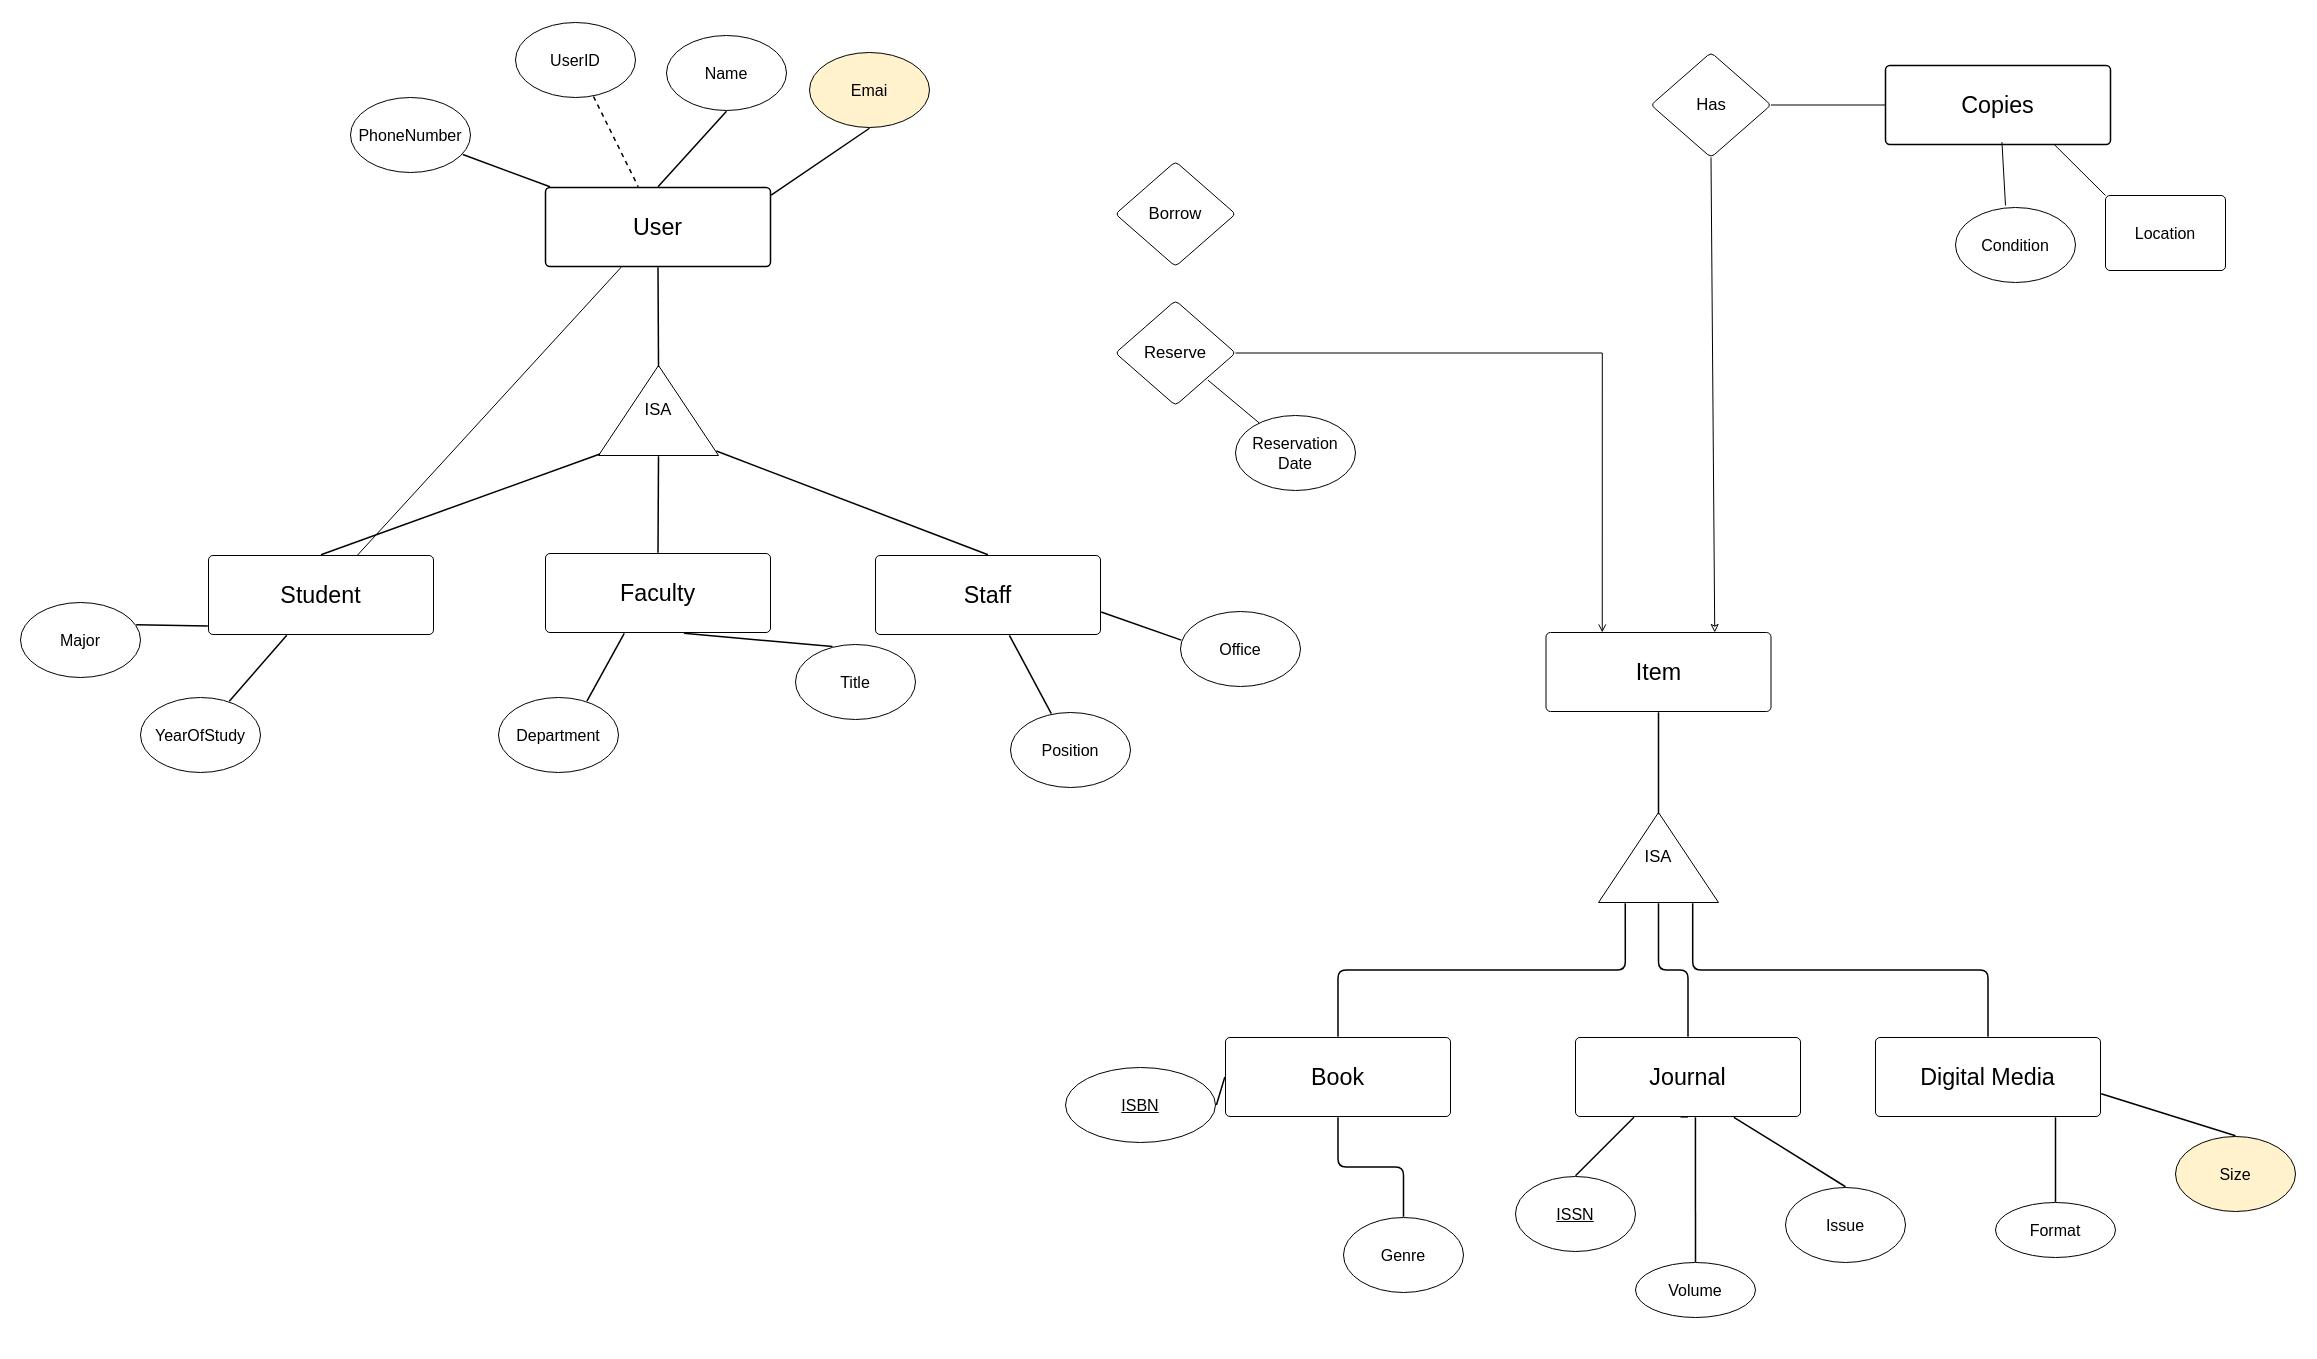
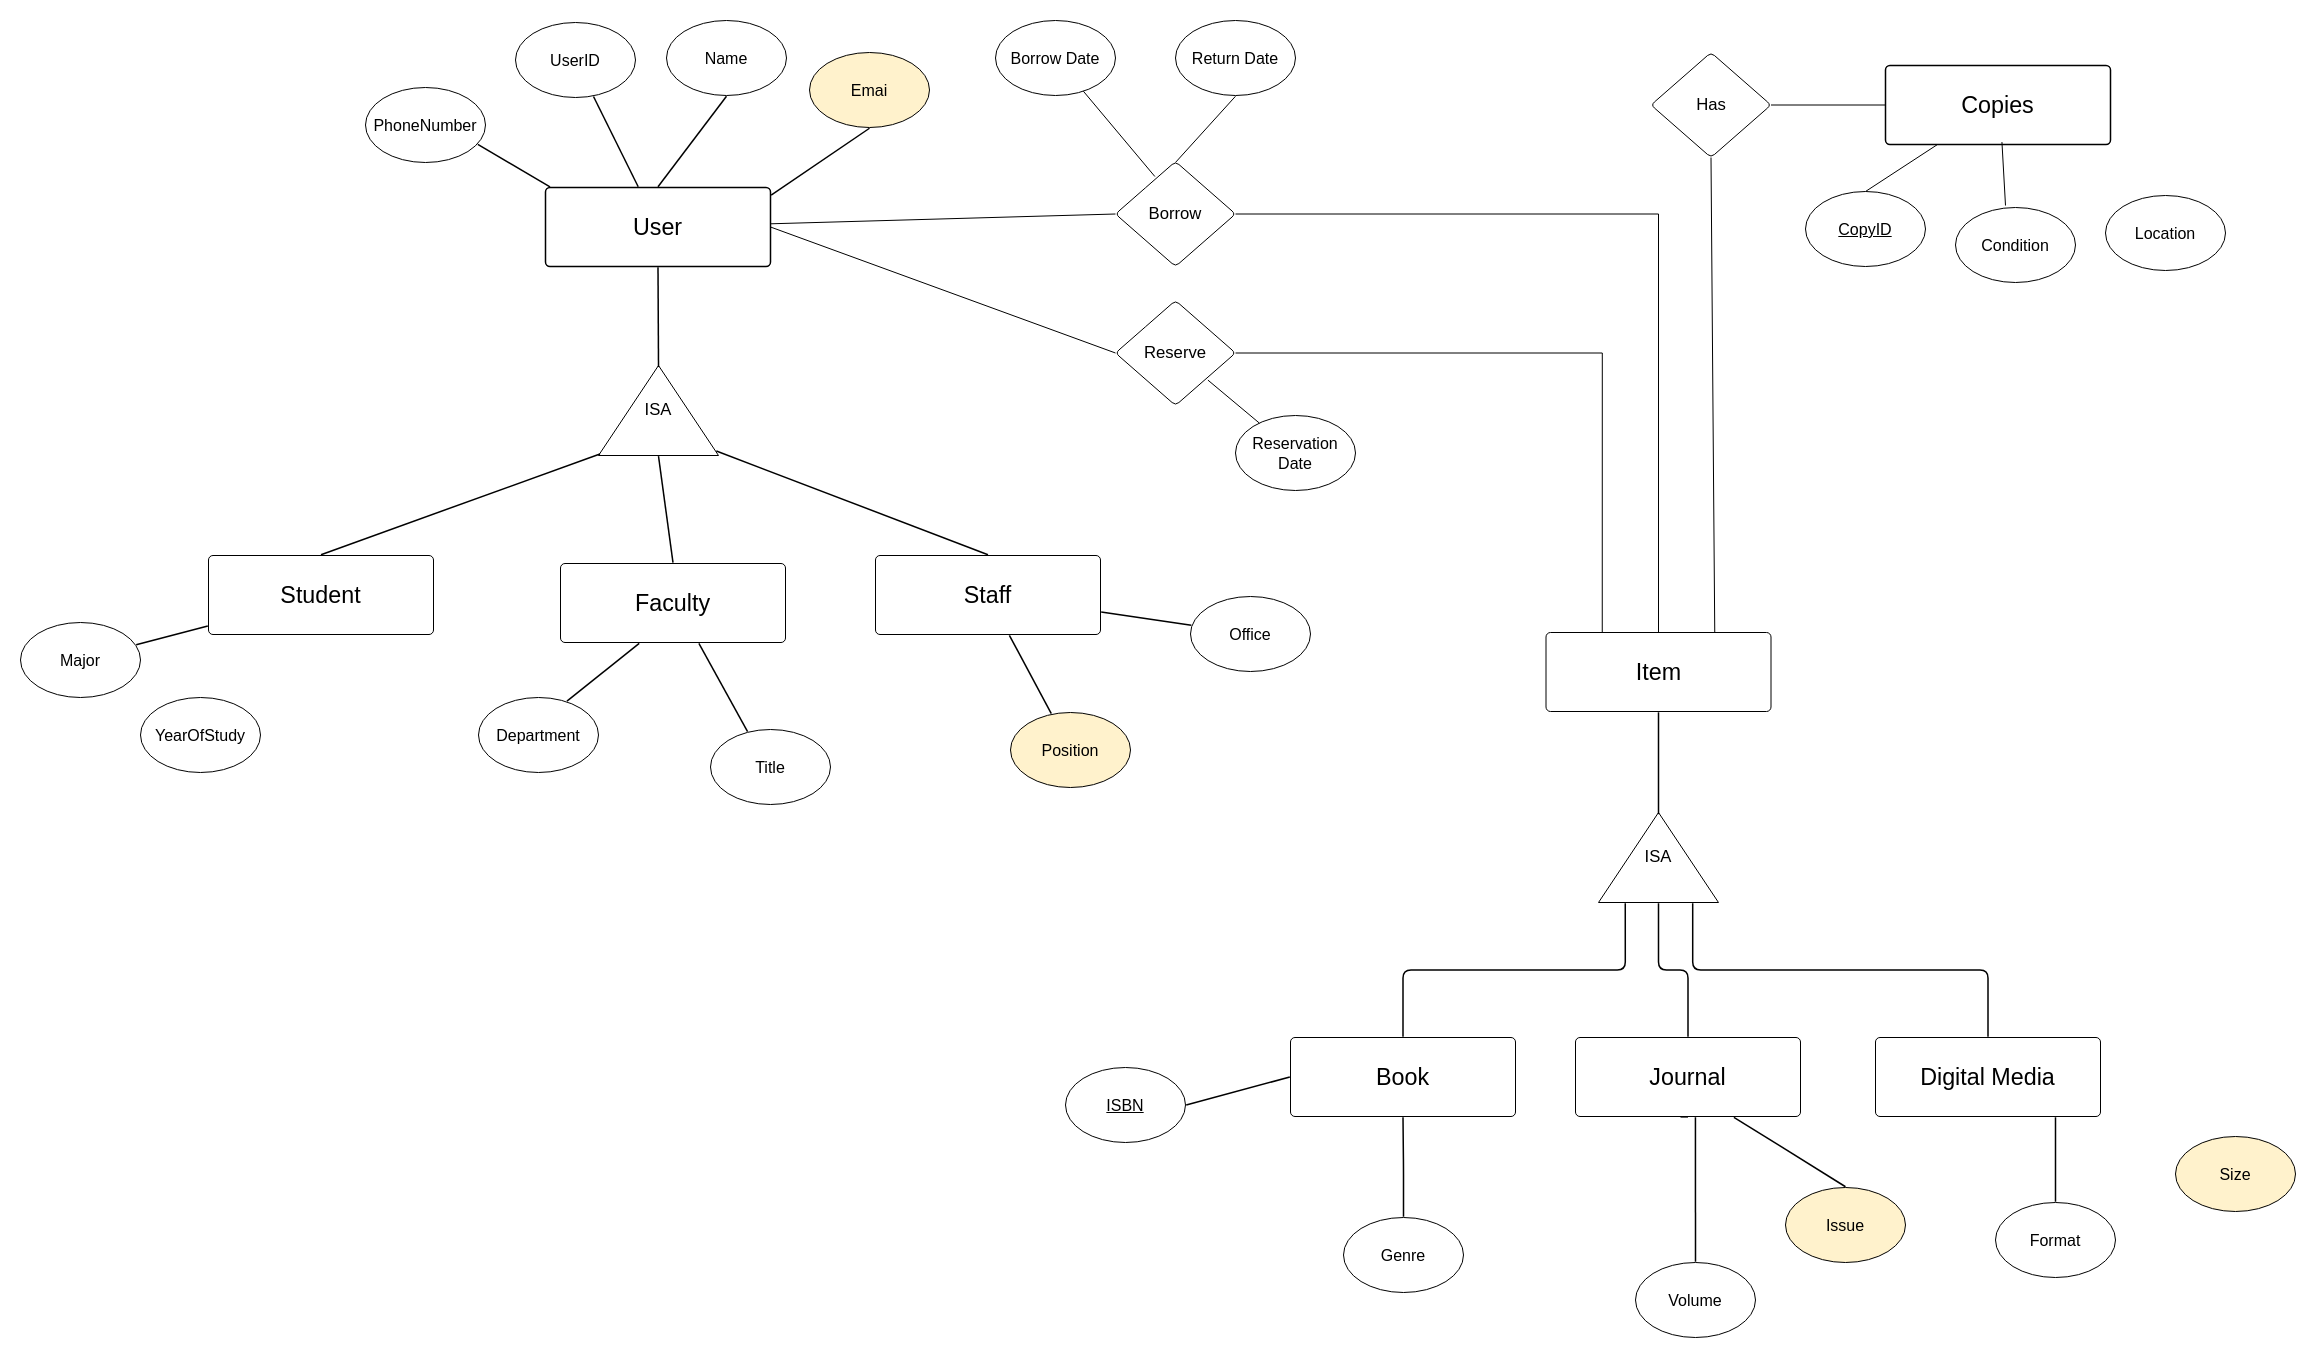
node "Borrow Date": added
node "Return Date": added
node "Name": moved (727, 73) -> (727, 58)
edge "Return Date" -- "Borrow": added
edge "Borrow Date" -- "Borrow": added
node "PhoneNumber": moved (411, 135) -> (426, 125)
edge "UserID" -- "User": style dashed -> solid
edge "Copies" -- "CopyID": added
edge "Copies" -- "Location": removed
edge "Borrow" -- "Item": added
node "CopyID": added
node "Location": shape rounded rectangle -> ellipse
edge "User" -- "Reserve": added
edge "User" -- "Student": now "User" -- "Borrow"
node "Faculty": moved (658, 593) -> (673, 603)
edge "Has" -> "Item": arrowhead classic -> none
edge "Reserve" -> "Item": arrowhead open -> none
node "Major": moved (81, 640) -> (81, 660)
node "Office": moved (1241, 649) -> (1251, 634)
edge "Student" -- "YearOfStudy": removed
node "Item": style solid -> dashed
node "Title": moved (856, 682) -> (771, 767)
node "Department": moved (559, 735) -> (539, 735)
node "Position": fillcolor #ffffff -> #fff2cc
node "Book": moved (1338, 1077) -> (1403, 1077)
node "Digital Media": style dashed -> solid
node "ISBN": size 150x75 -> 120x75
edge "Digital Media" -- "Size": removed
edge "Journal" -- "ISSN": removed
node "ISSN": removed
node "Issue": fillcolor #ffffff -> #fff2cc
node "Format": size 120x55 -> 120x75
node "Volume": size 120x55 -> 120x75
